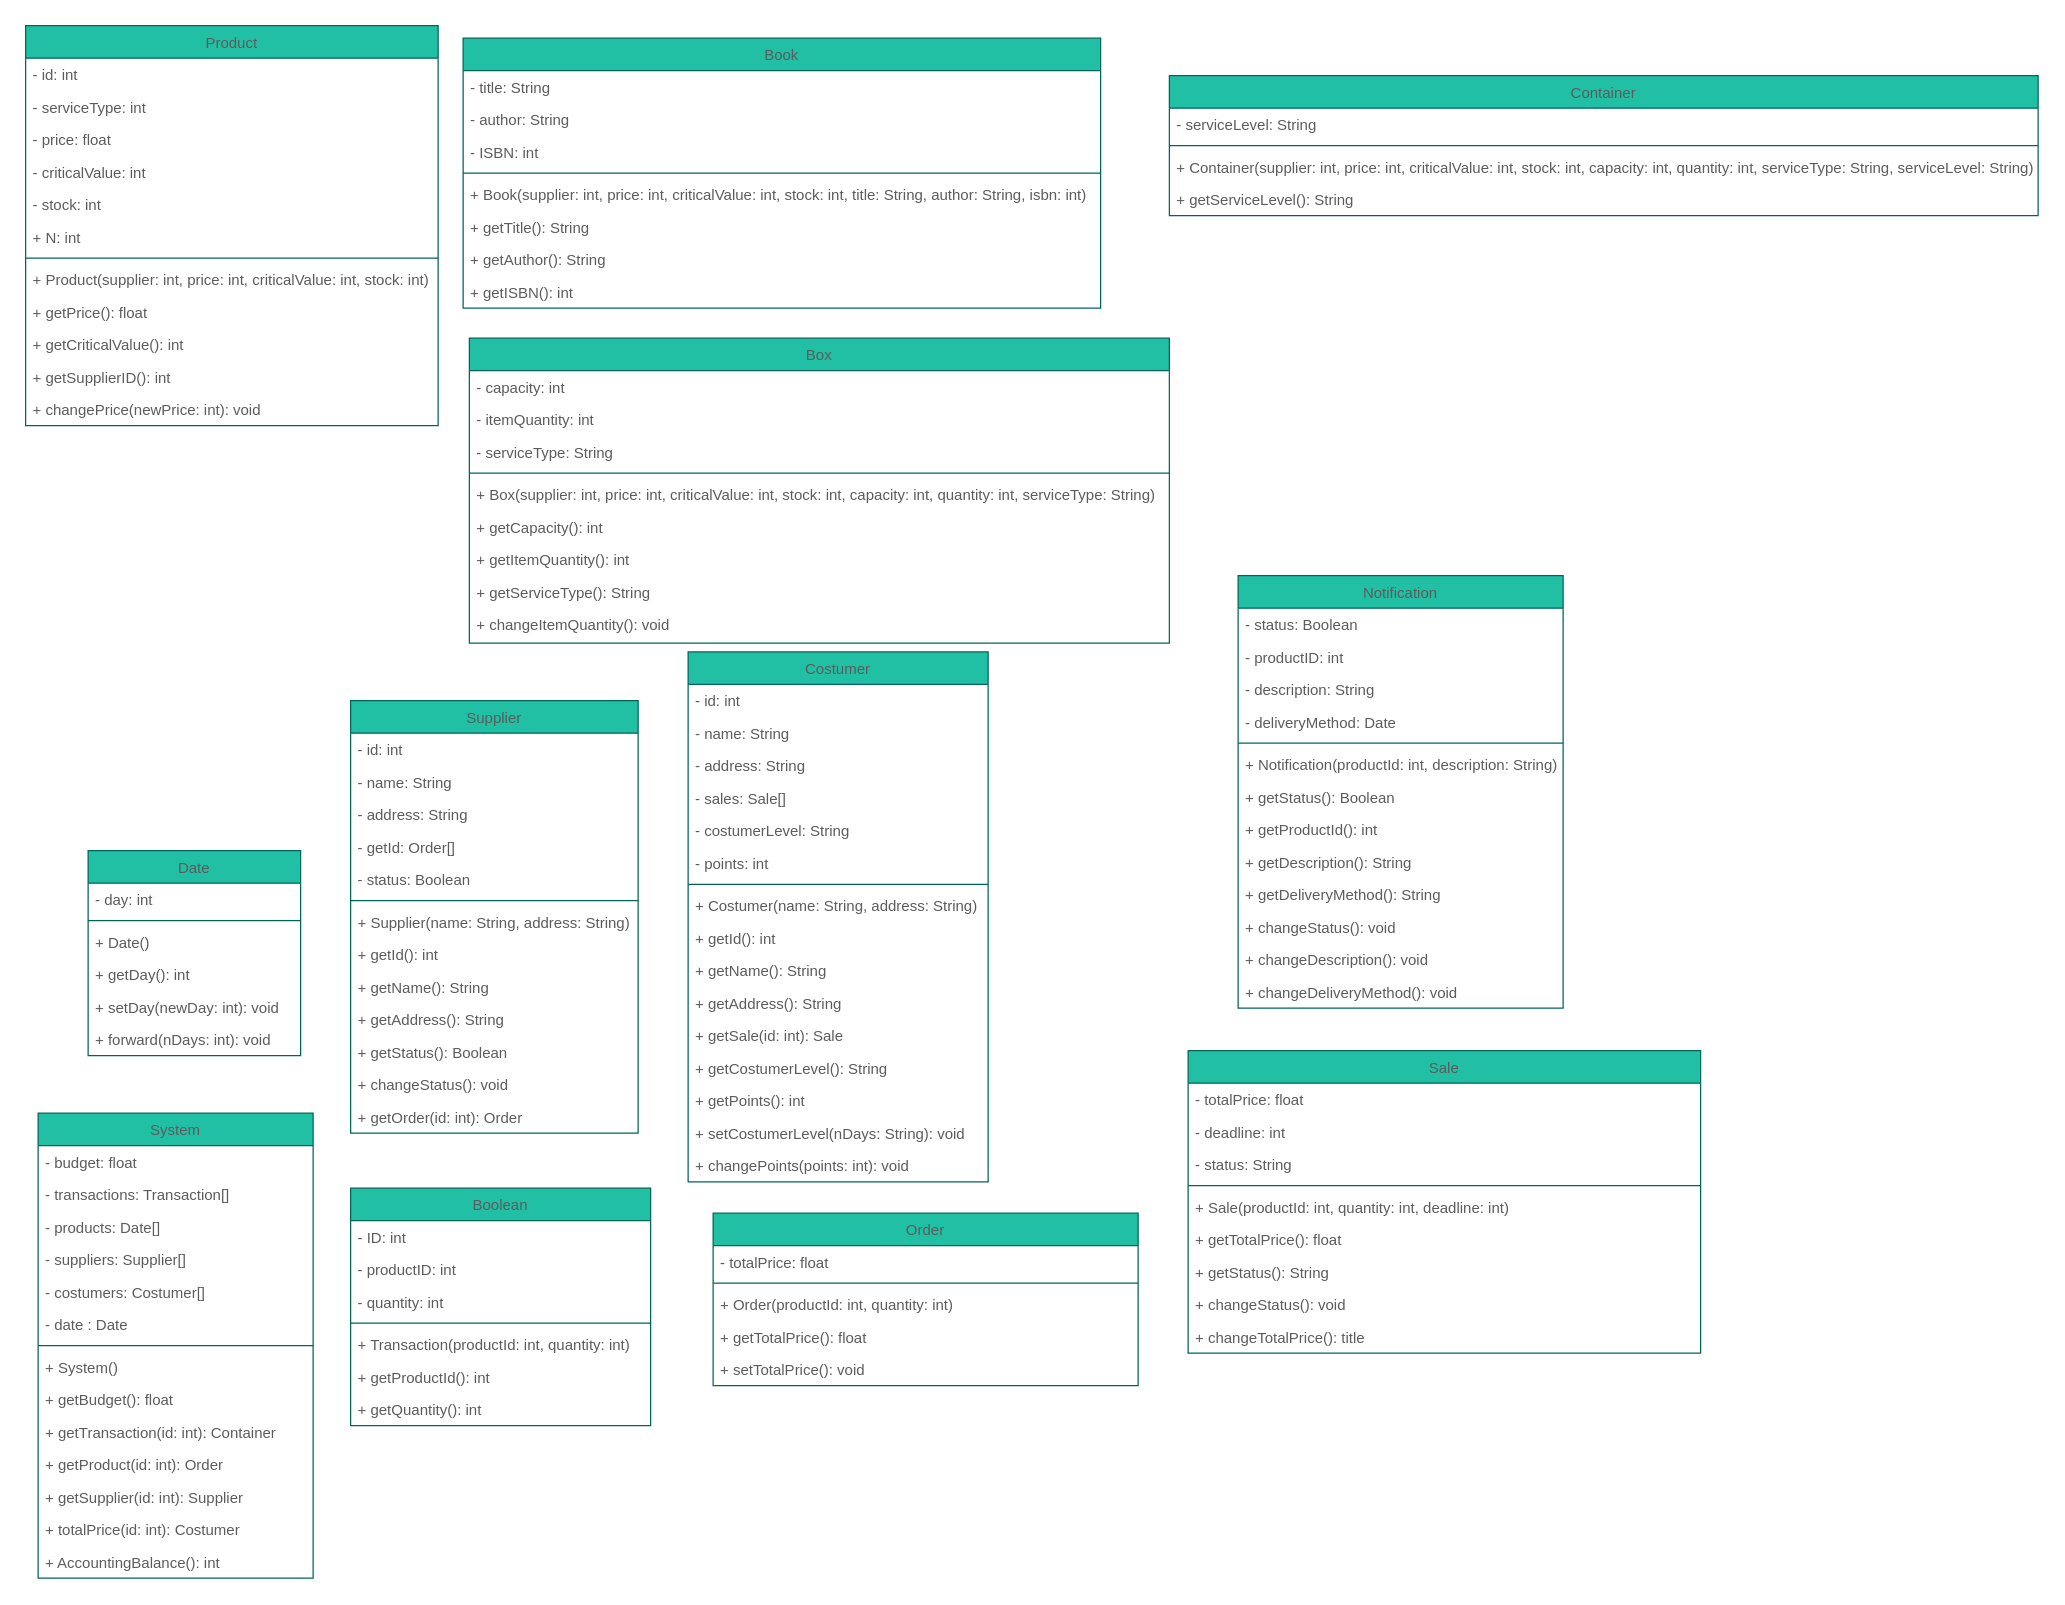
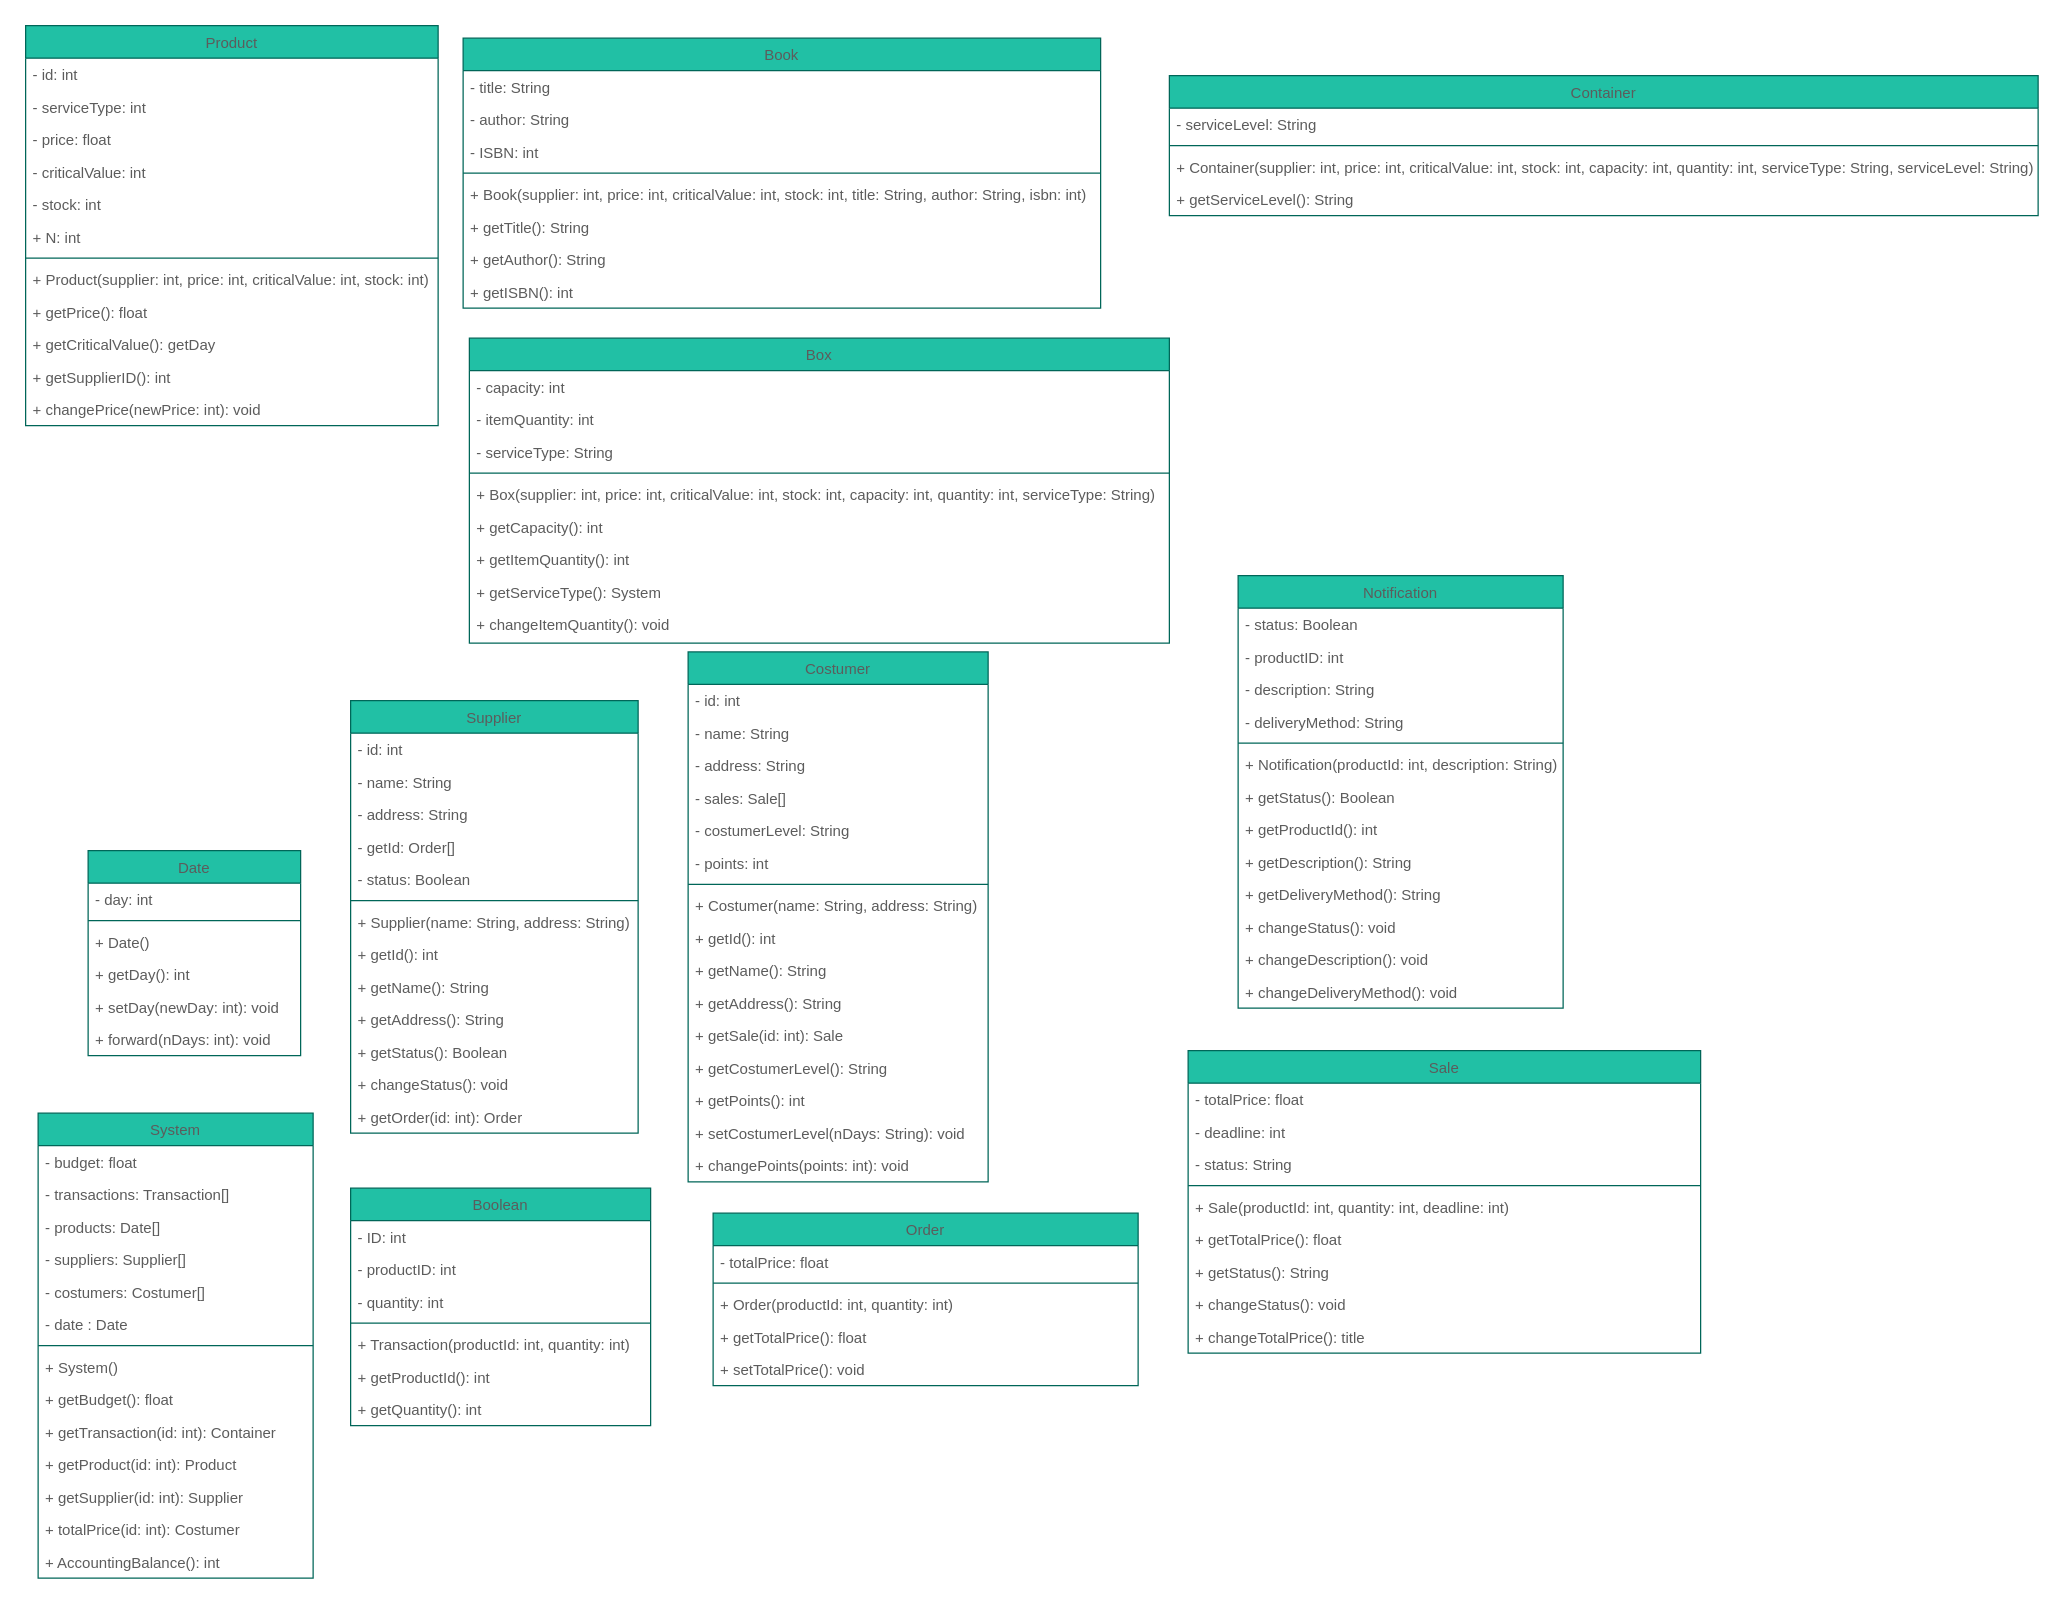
node "+ getCriticalValue(): int": label "+ getCriticalValue(): int" -> "+ getCriticalValue(): getDay"
node "+ getServiceType(): String": label "+ getServiceType(): String" -> "+ getServiceType(): System"
node "- deliveryMethod: Date": label "- deliveryMethod: Date" -> "- deliveryMethod: String"
node "+ getProduct(id: int): Order": label "+ getProduct(id: int): Order" -> "+ getProduct(id: int): Product"
